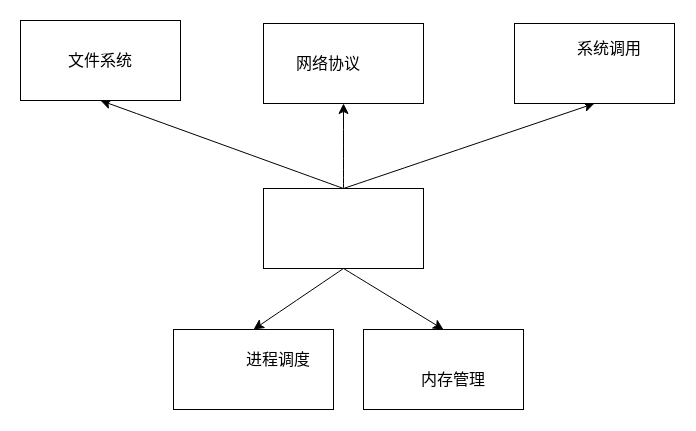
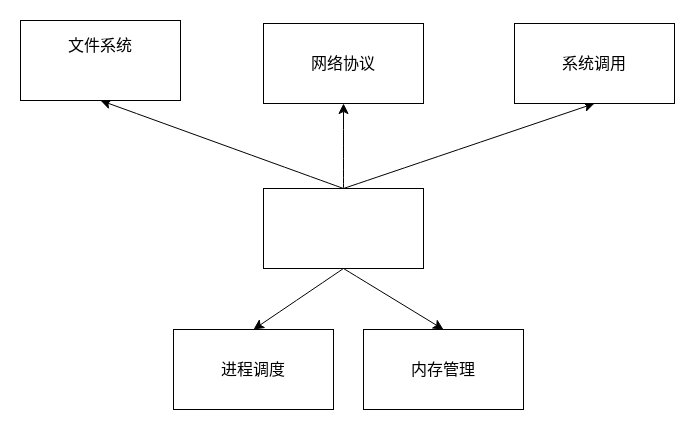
node "系统调用": moved (610, 49) -> (595, 64)
node "文件系统": moved (101, 61) -> (101, 46)
node "网络协议": moved (329, 64) -> (344, 64)
node "进程调度": moved (279, 360) -> (254, 370)
node "内存管理": moved (454, 380) -> (444, 370)
